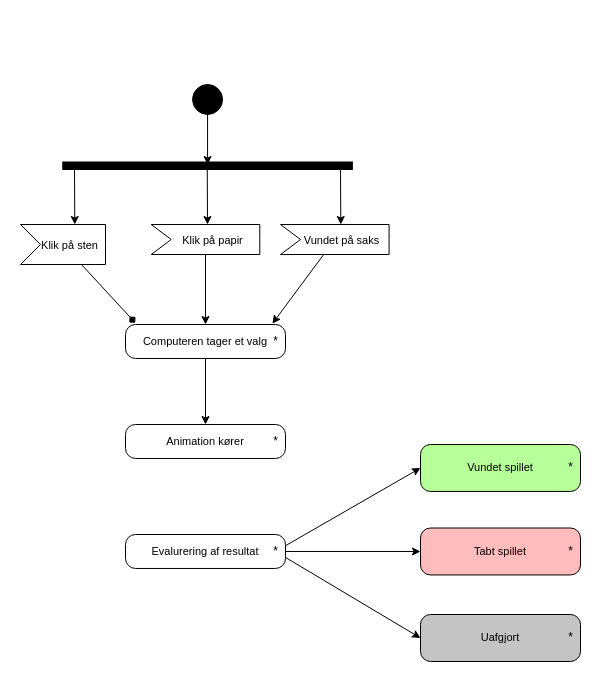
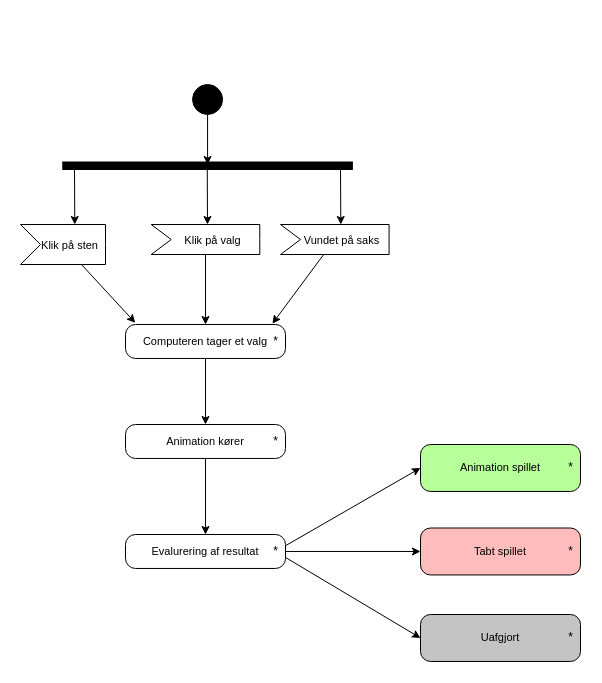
node "Klik på papir": label "Klik på papir" -> "Klik på valg"
edge "Klik på sten" -> "Computeren tager et valg": arrowhead diamond -> classic
node "Vundet spillet": label "Vundet spillet" -> "Animation spillet"
edge "Animation kører" -> "Evalurering af resultat": added
